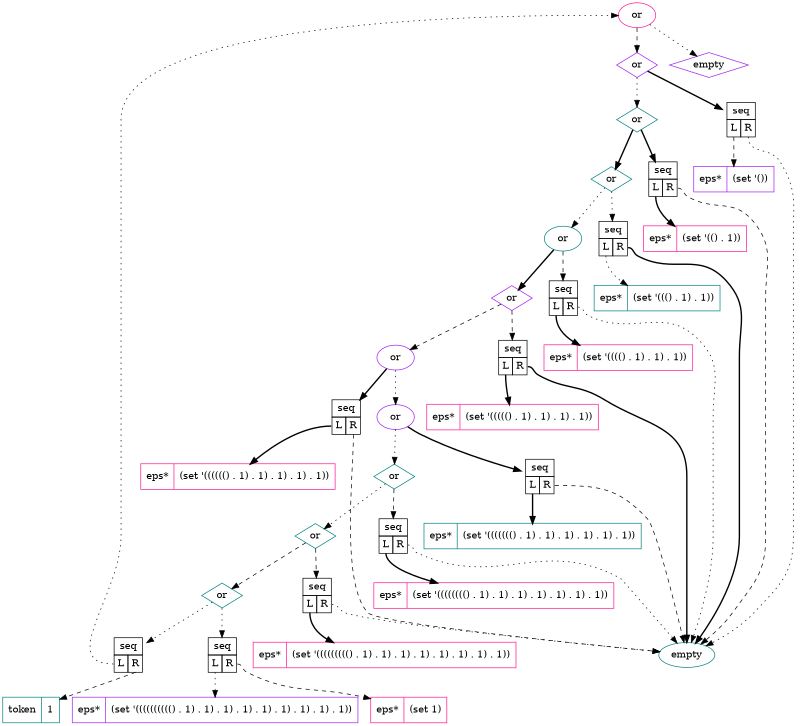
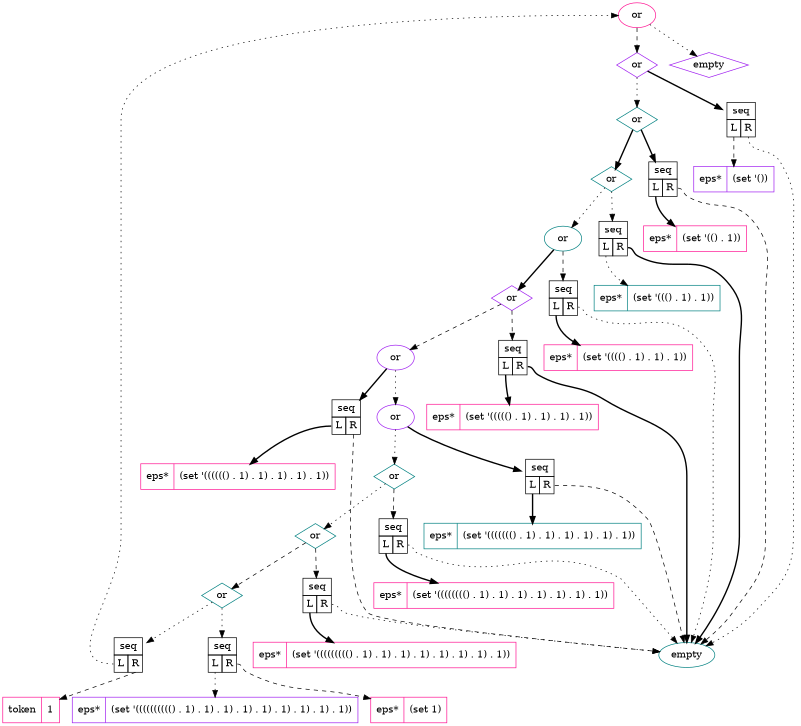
node "token": color teal -> deeppink
